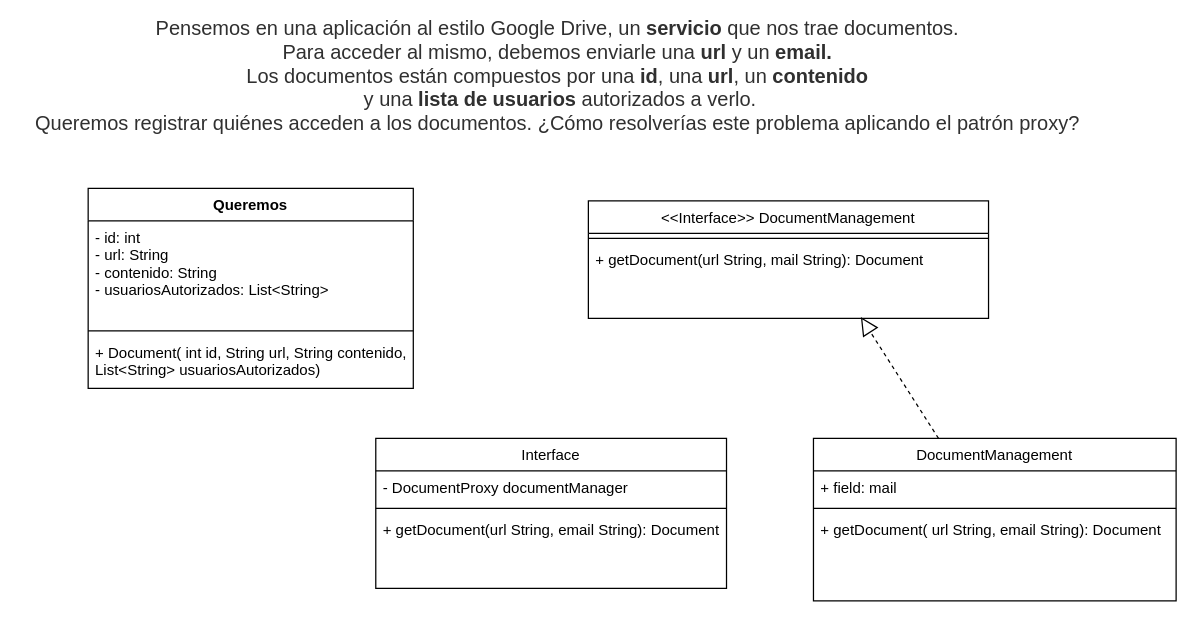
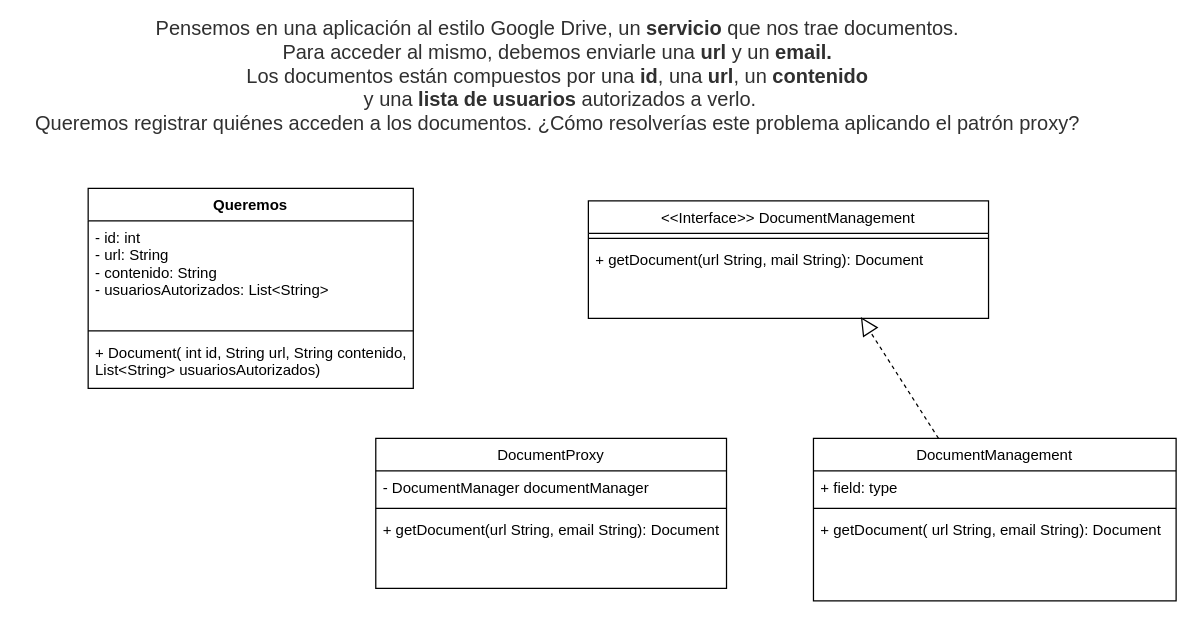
node "Interface": label "Interface" -> "DocumentProxy"
node "- DocumentProxy documentManager": label "- DocumentProxy documentManager" -> "- DocumentManager documentManager"
node "+ field: mail": label "+ field: mail" -> "+ field: type"
